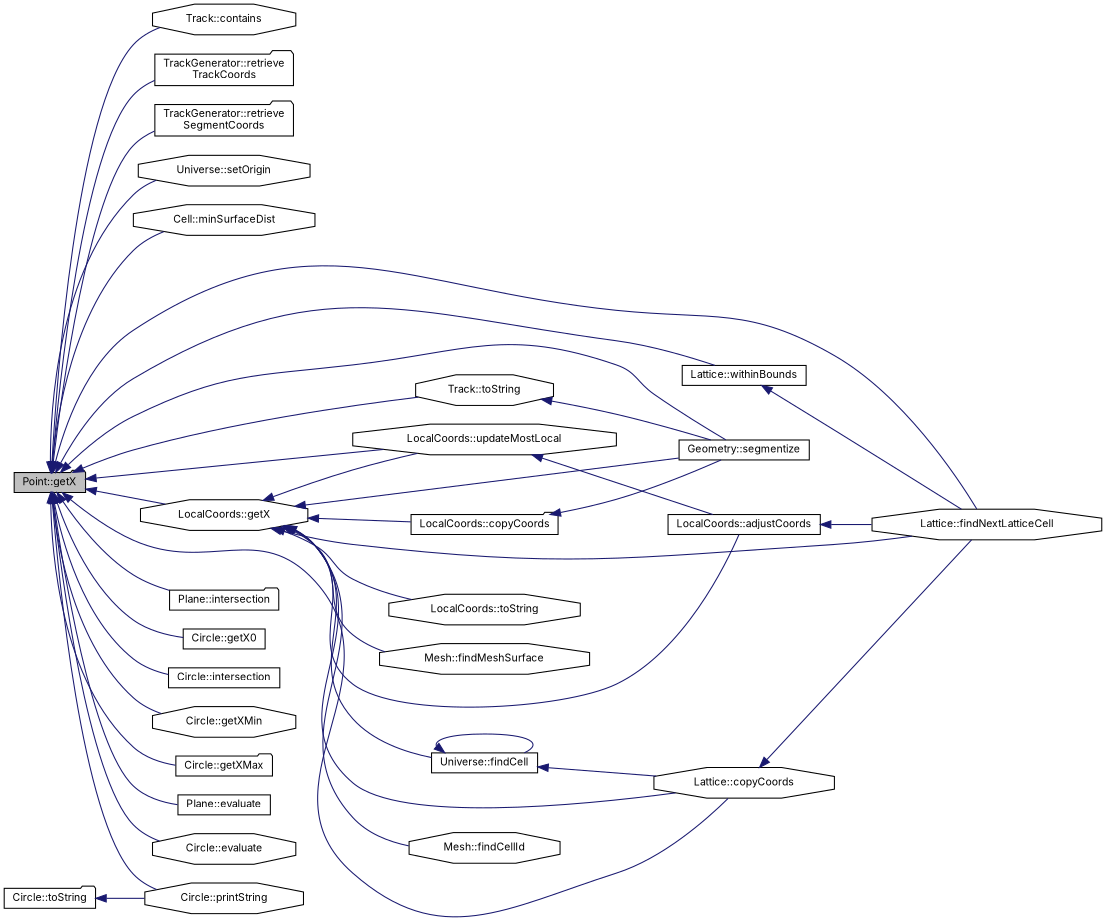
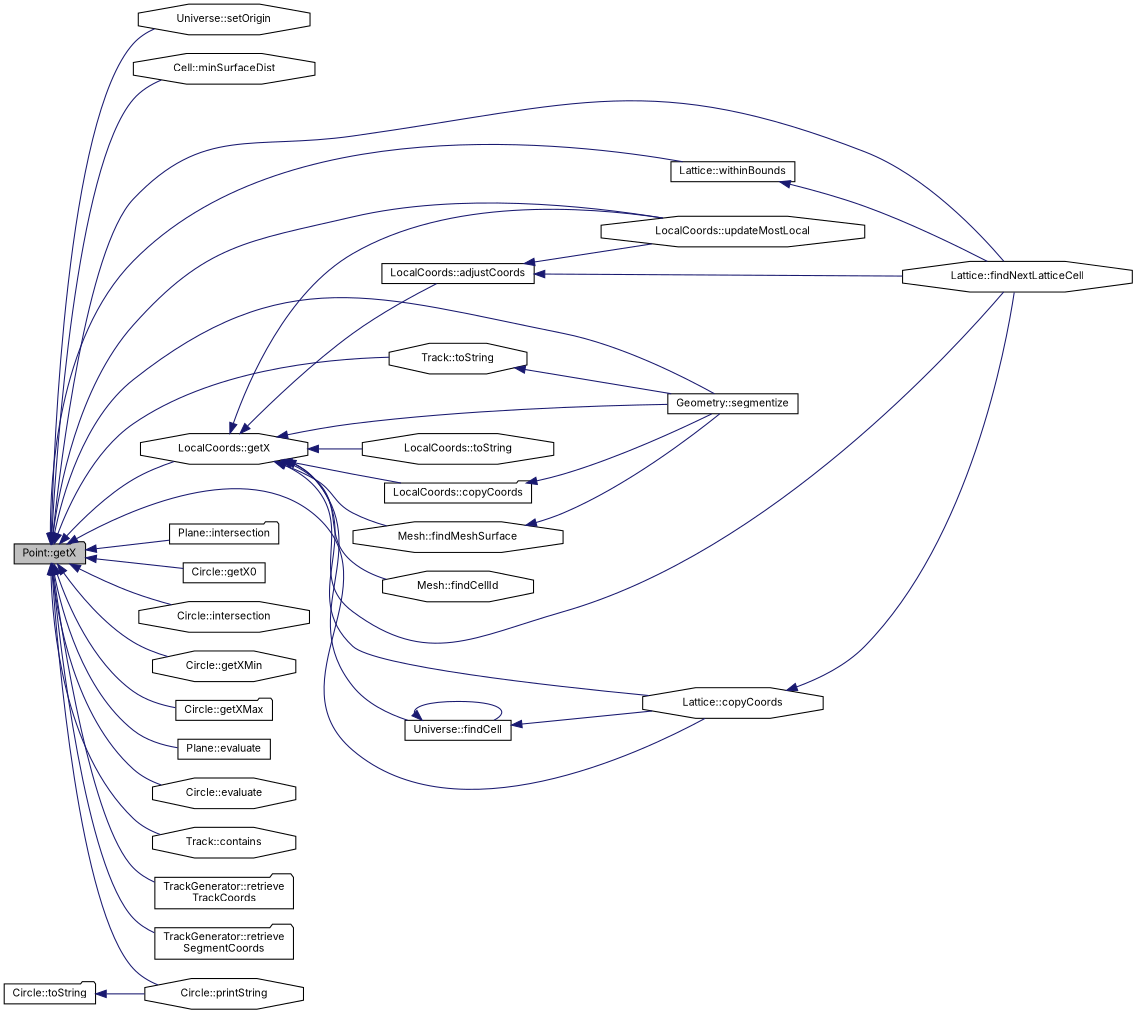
edge "Geometry::segmentize" -> "Mesh::findMeshSurface": added
edge "LocalCoords::adjustCoords" -> "LocalCoords::updateMostLocal": reversed
node "Circle::intersection": shape box -> octagon
